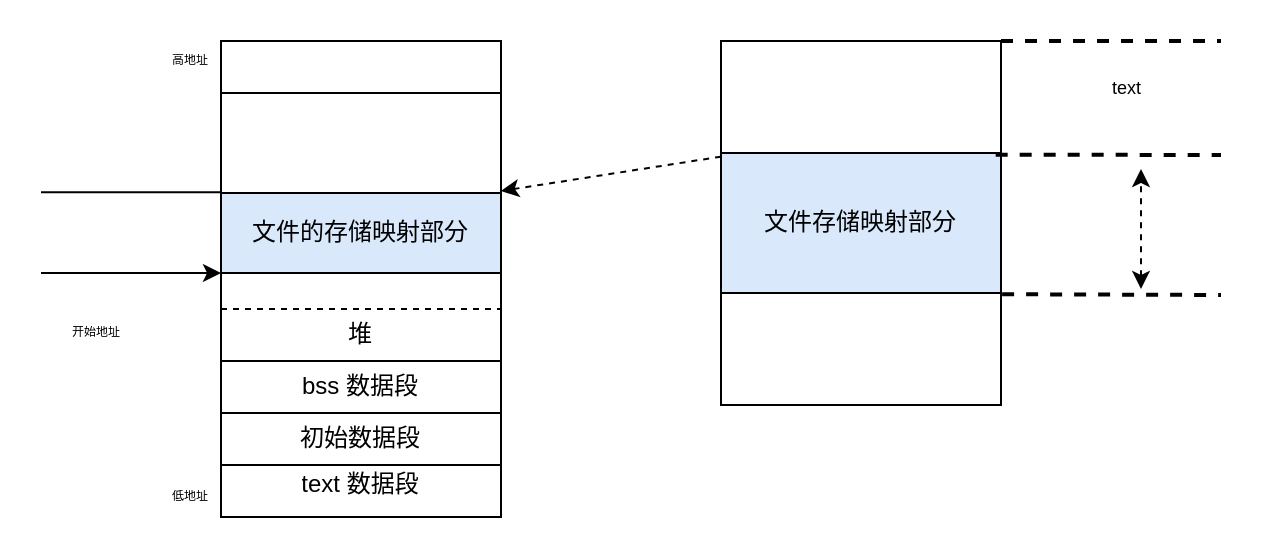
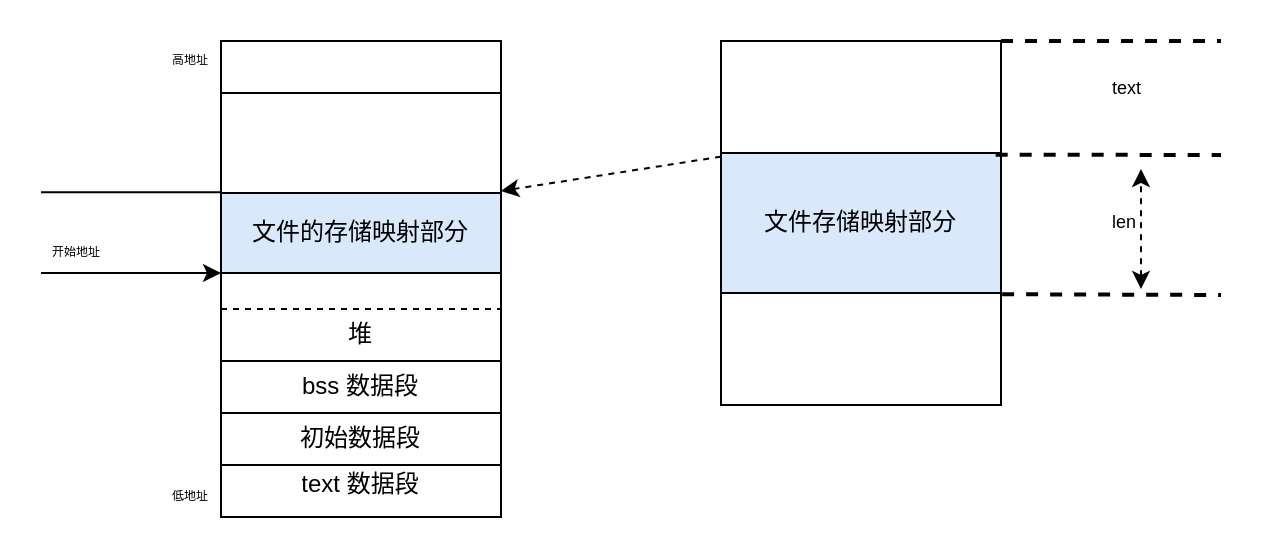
node "len": added
node "开始地址": moved (131, 333) -> (111, 253)
